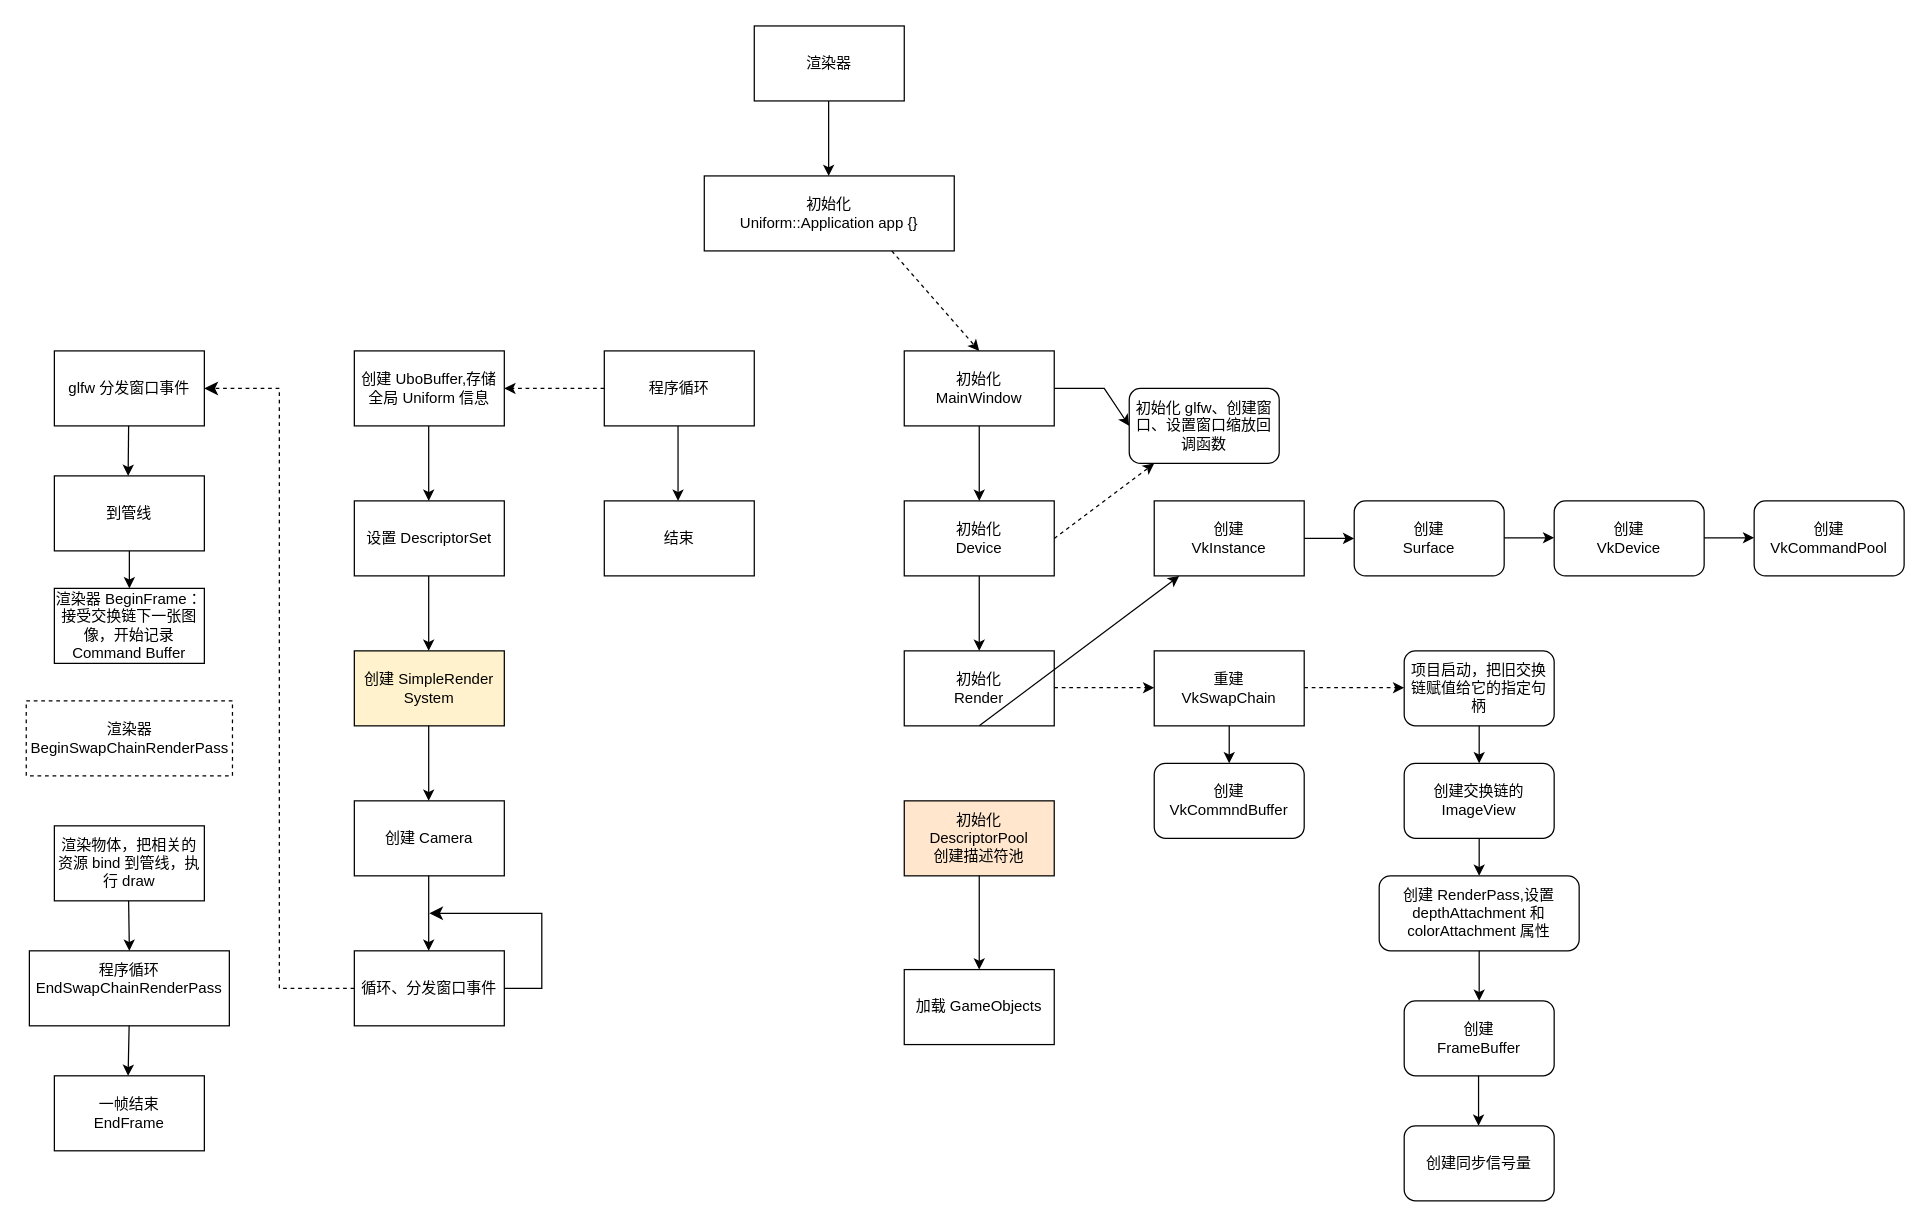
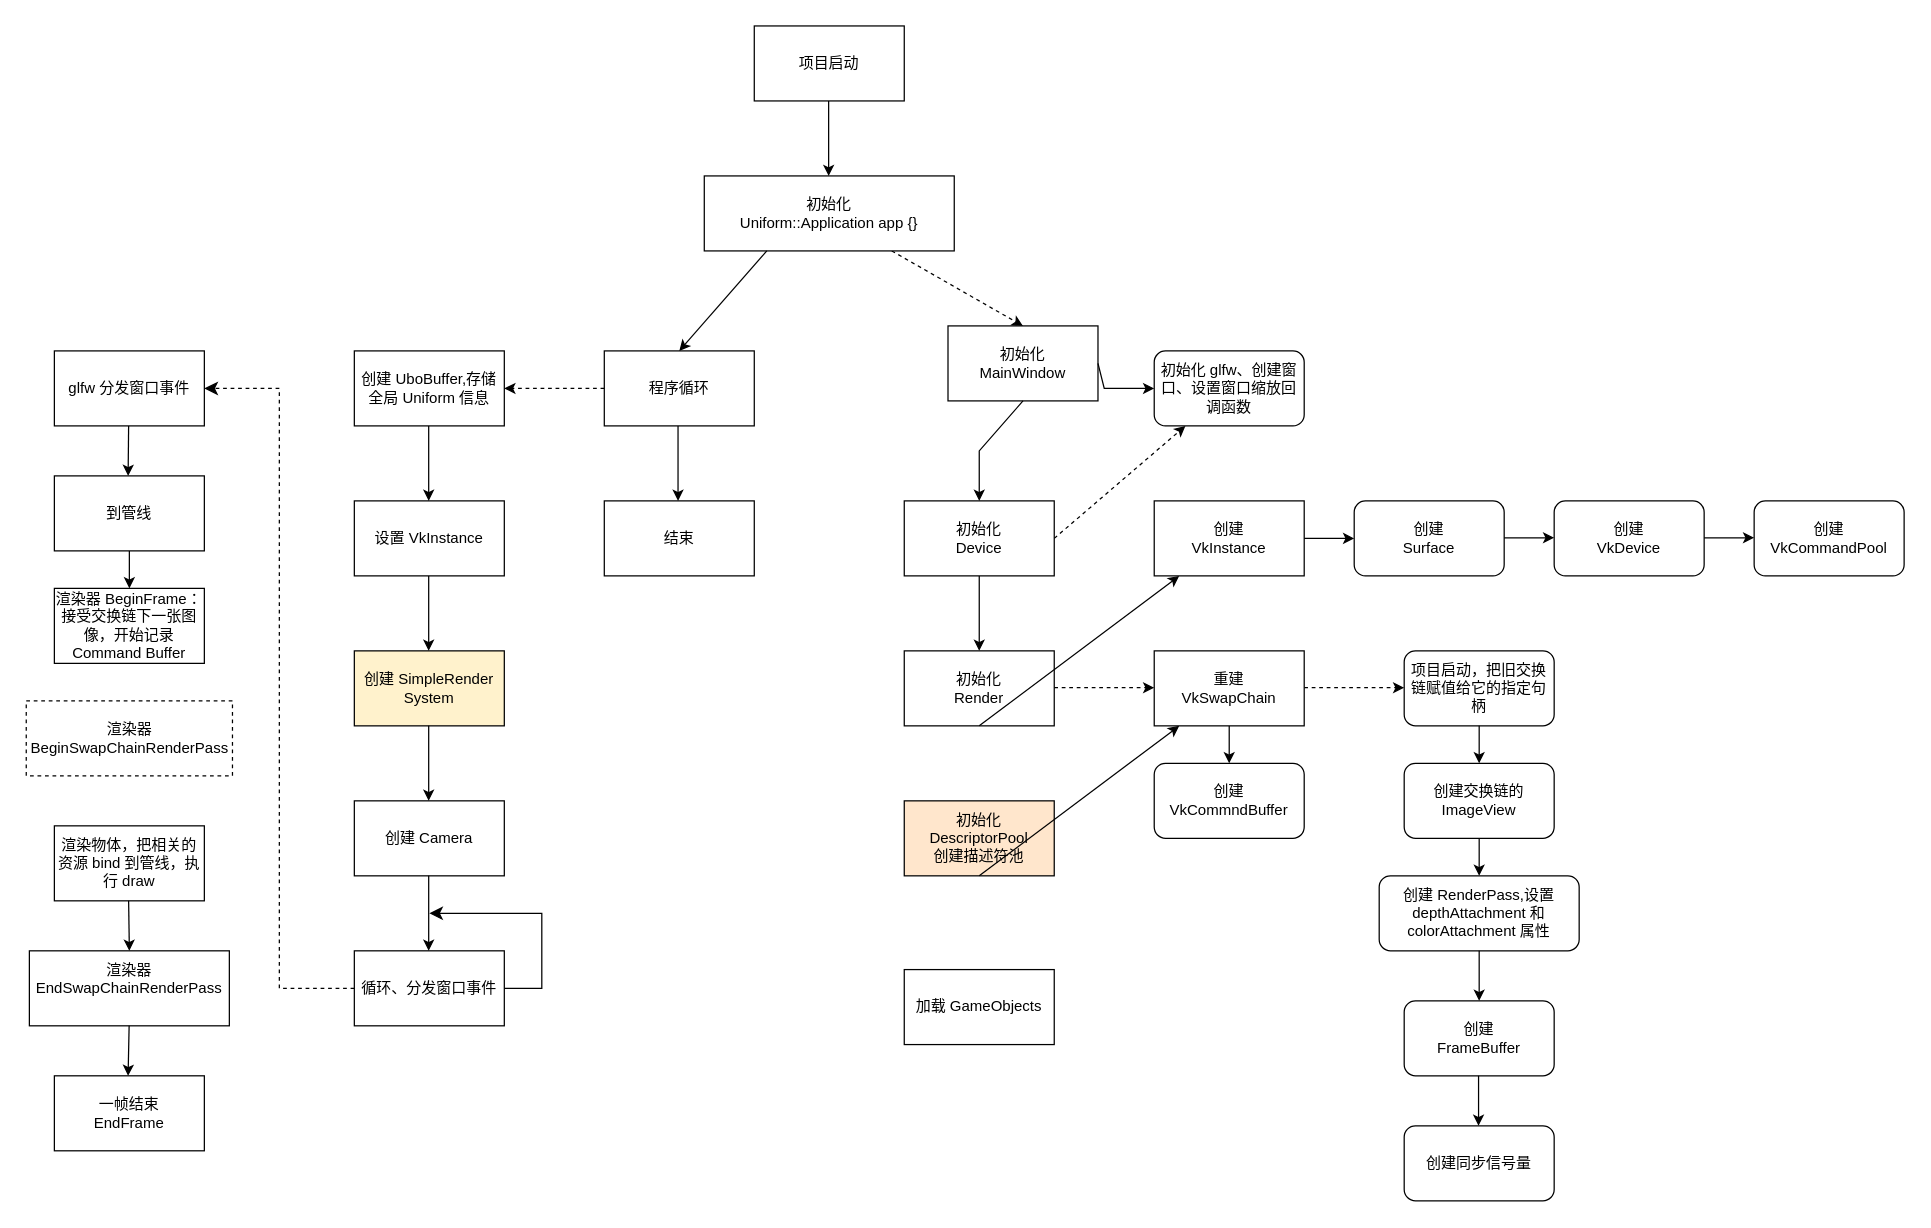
node "渲染器": label "渲染器" -> "项目启动"
edge "初始化 Uniform::Application app {}" -> "程序循环": added
node "初始化 MainWindow": moved (979, 388) -> (1023, 363)
node "初始化 glfw、创建窗口、设置窗口缩放回调函数": moved (1204, 426) -> (1229, 388)
node "设置 DescriptorSet": label "设置 DescriptorSet" -> "设置 VkInstance"
edge "初始化 DescriptorPool 创建描述符池" -> "加载 GameObjects": now "初始化 DescriptorPool 创建描述符池" -> "重建 VkSwapChain"
node "程序循环 EndSwapChainRenderPass": label "程序循环 EndSwapChainRenderPass" -> "渲染器 EndSwapChainRenderPass"
